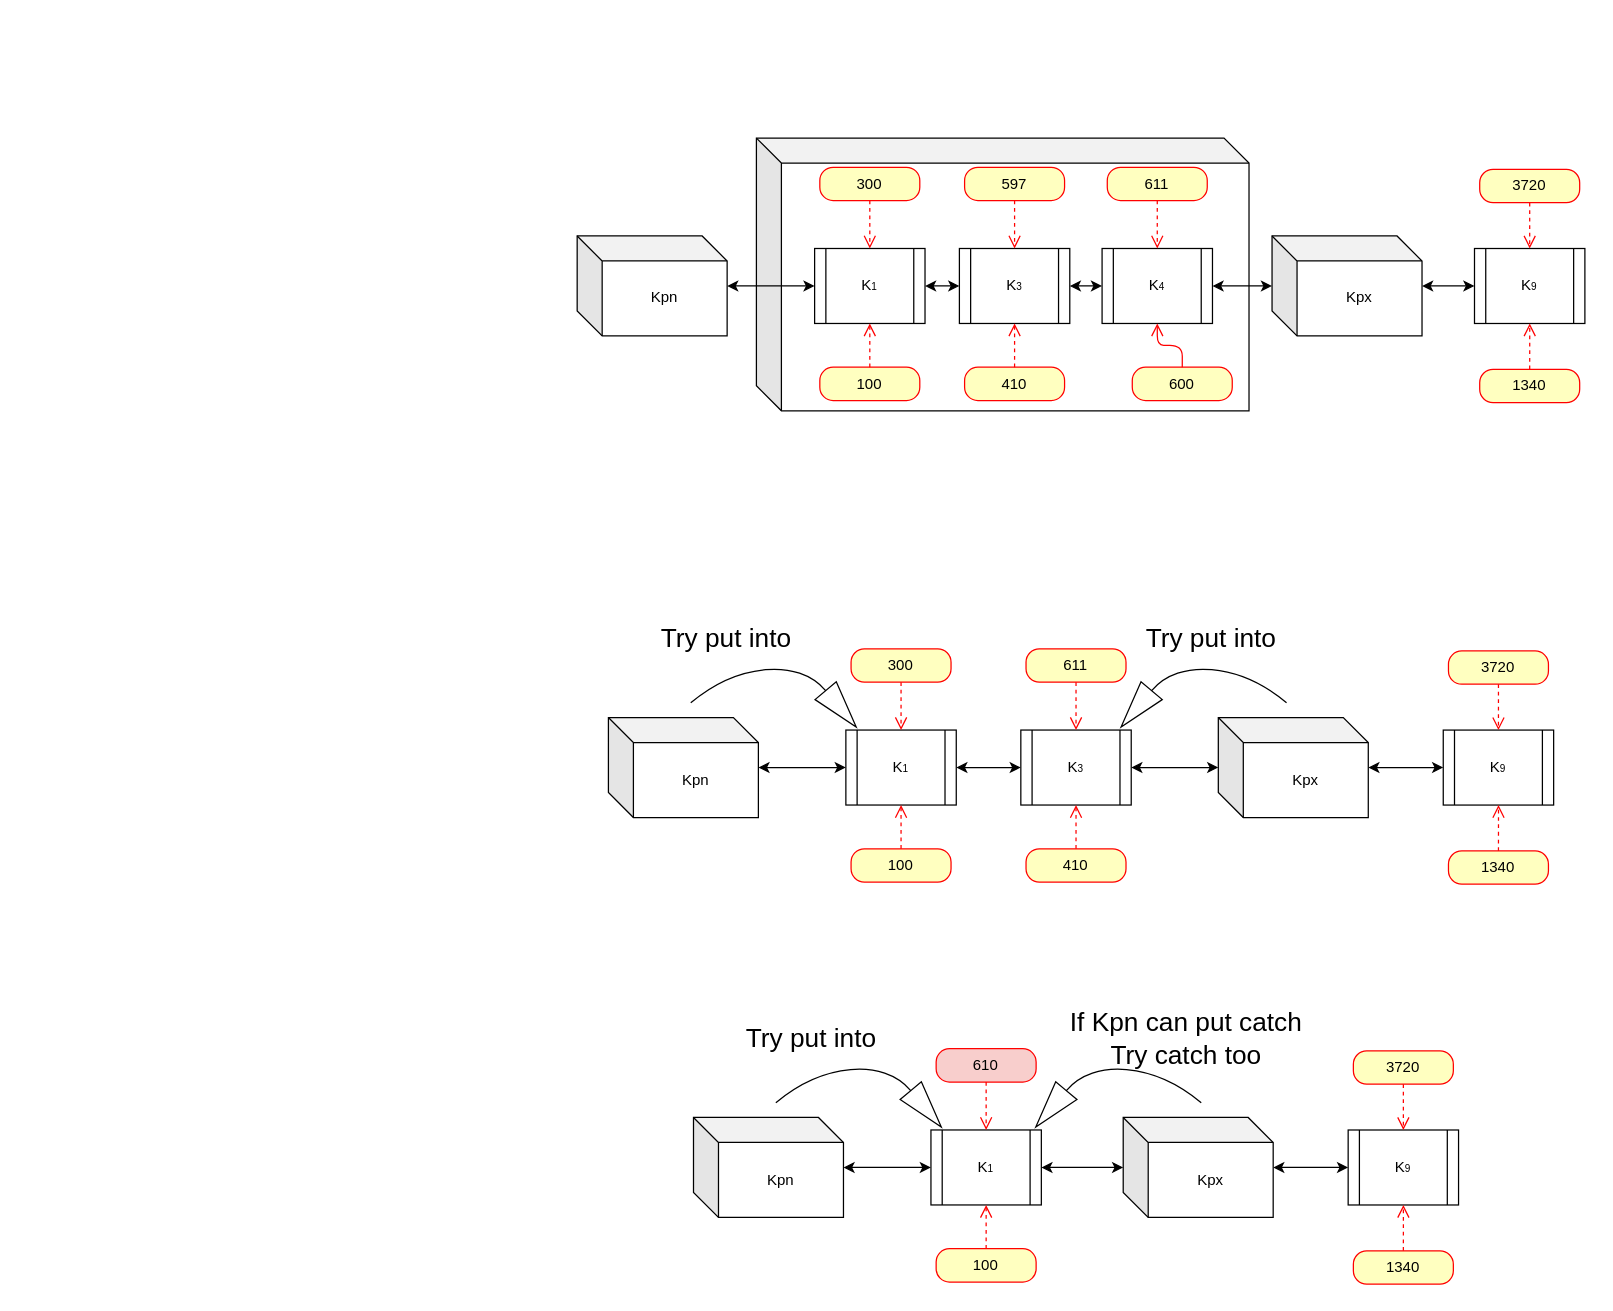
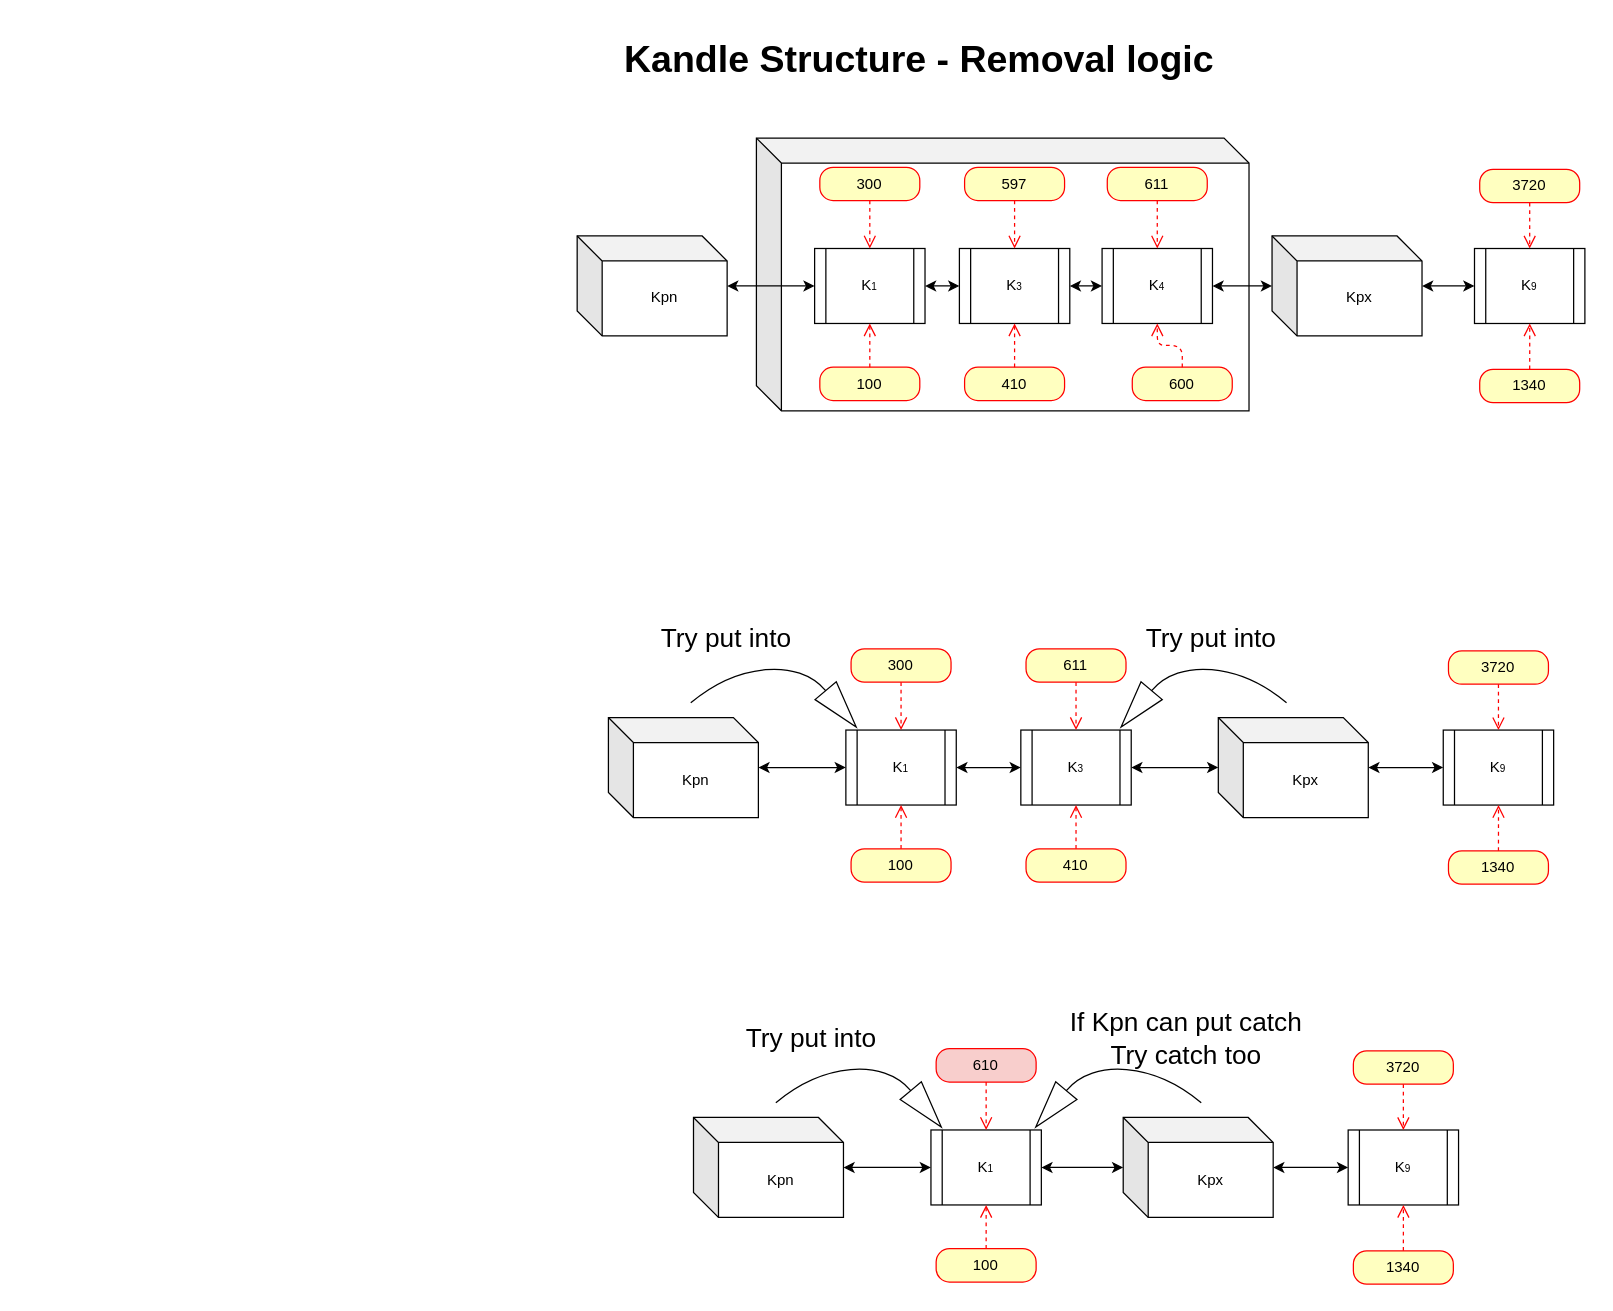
node "Kandle Structure - Removal logic": added
edge "600" -> "K4": style solid -> dashed
